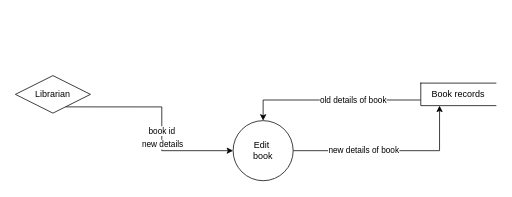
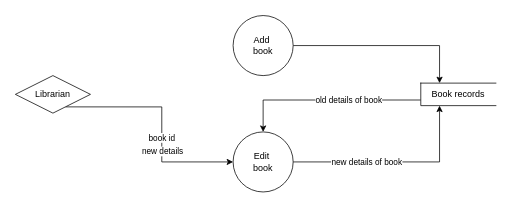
node "Add book": added
edge "Add book" -> "Book records": added
node "Edit book": moved (263, 150) -> (263, 162)
